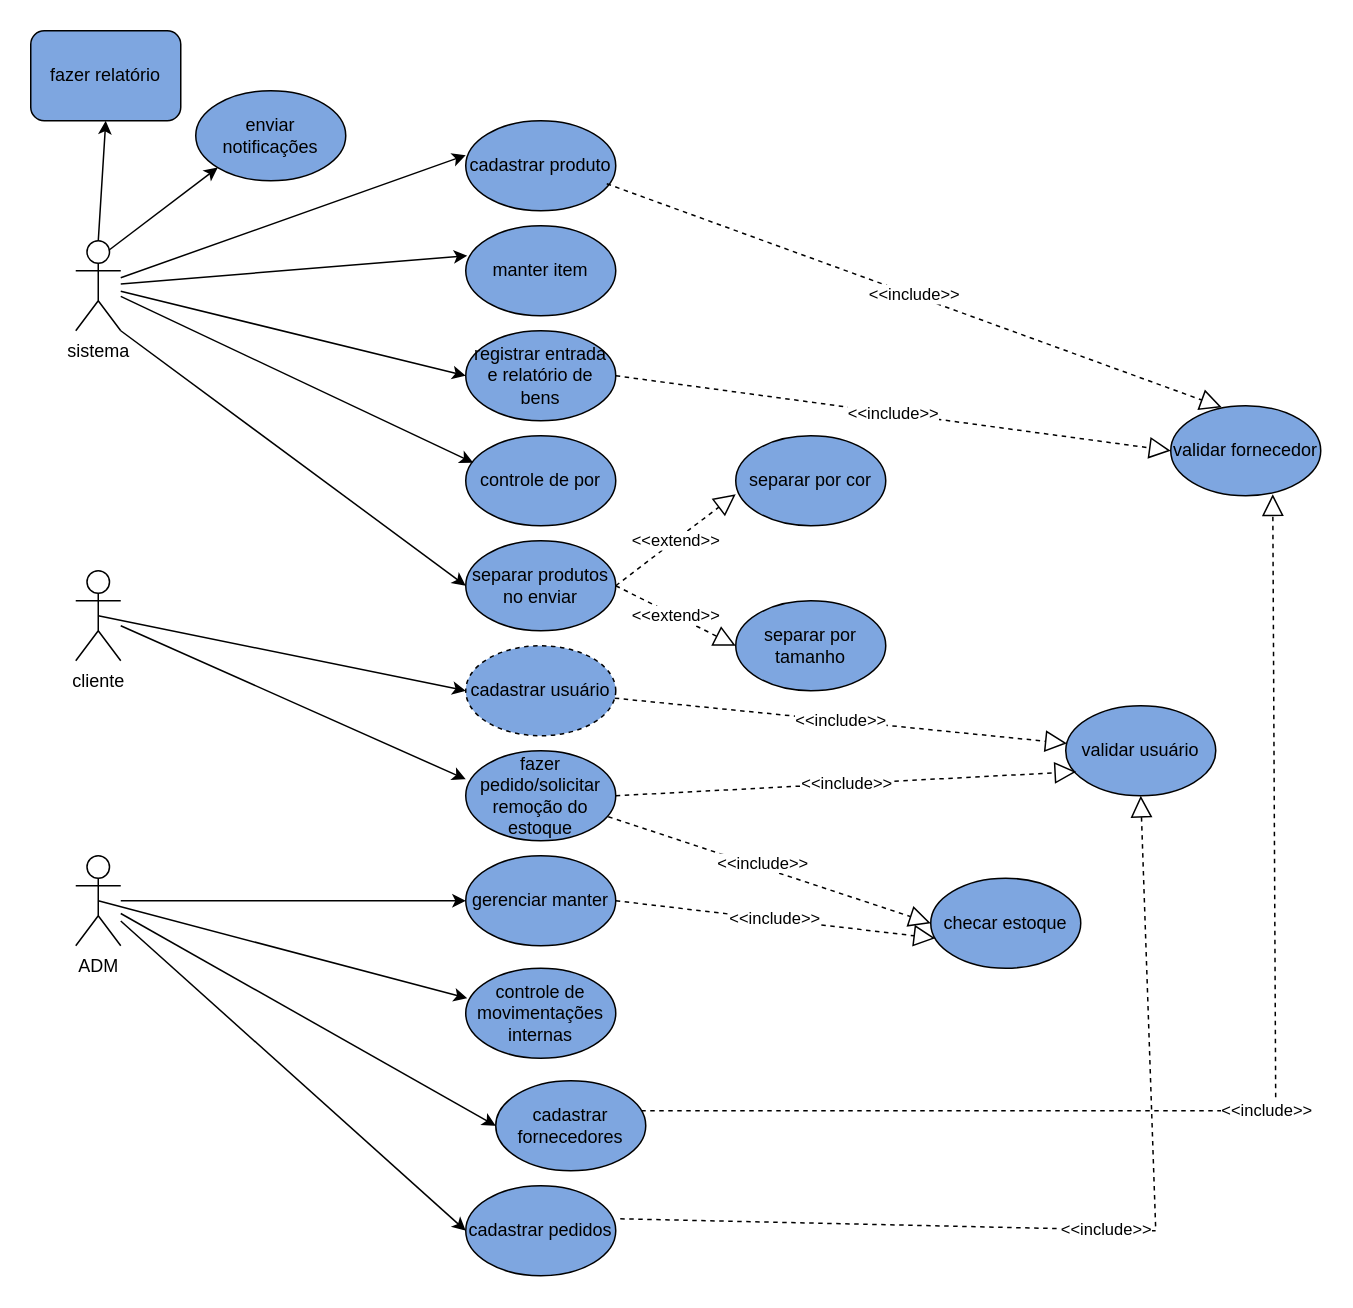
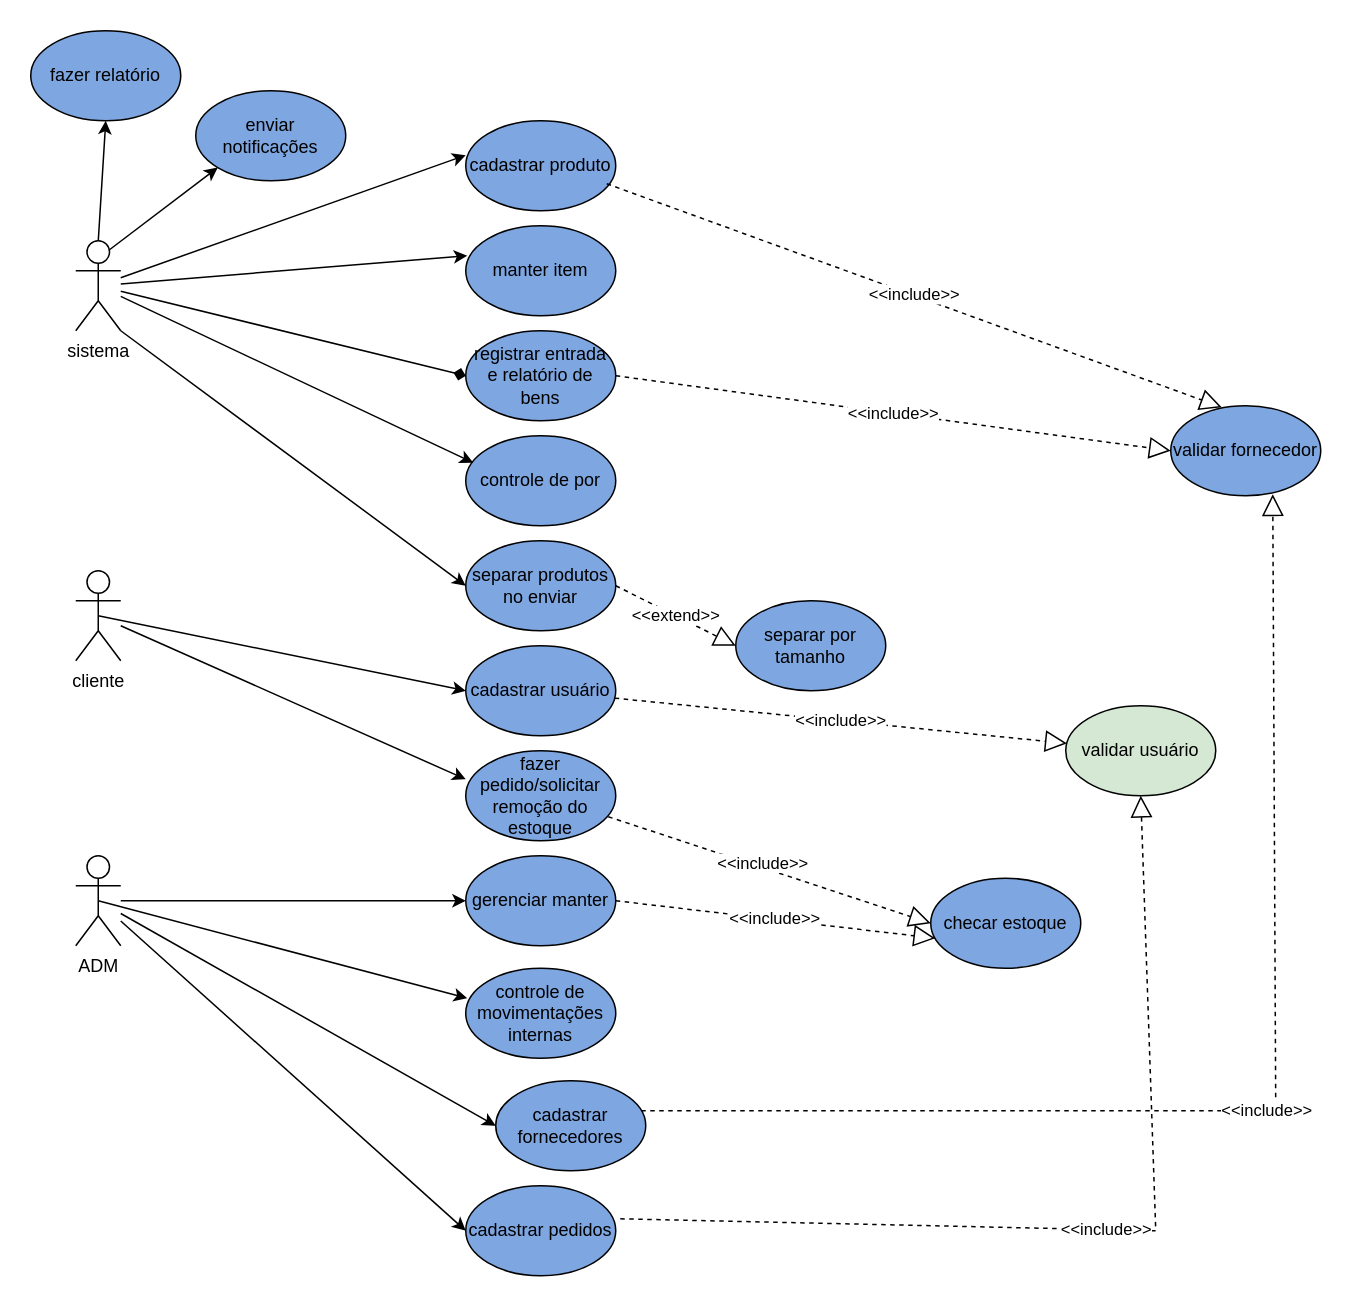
node "fazer relatório": shape rounded rectangle -> ellipse
edge "sistema" -> "registrar entrada e relatório de bens": arrowhead classic -> diamond
node "separar por cor": removed
edge "separar produtos no enviar" -> "separar por cor": removed, label "<<extend>>"
node "cadastrar usuário": style dashed -> solid
node "validar usuário": fillcolor #7ea6e0 -> #d5e8d4
edge "fazer pedido/solicitar remoção do estoque" -> "validar usuário": removed, label "<<include>>"
